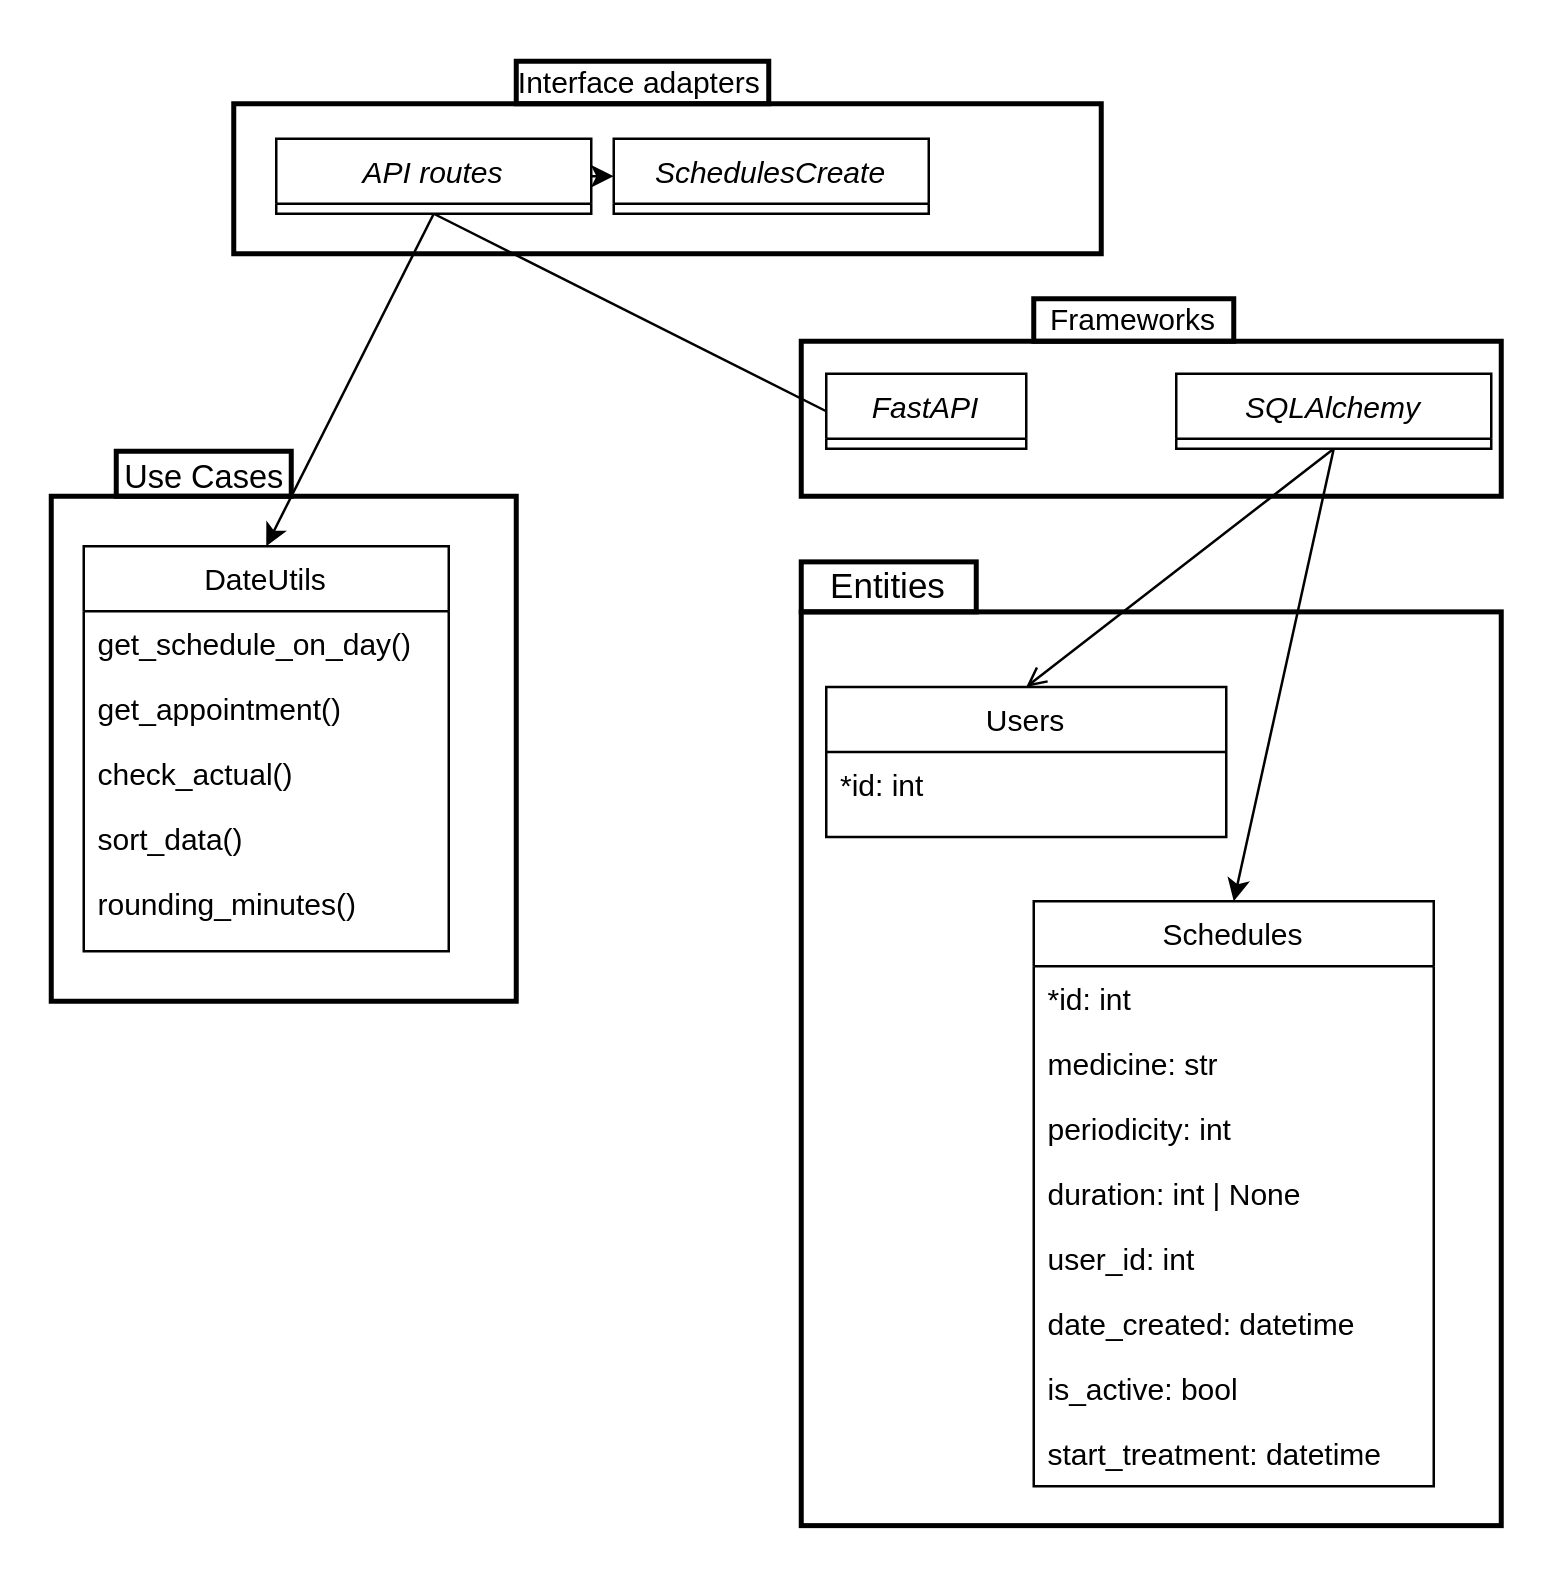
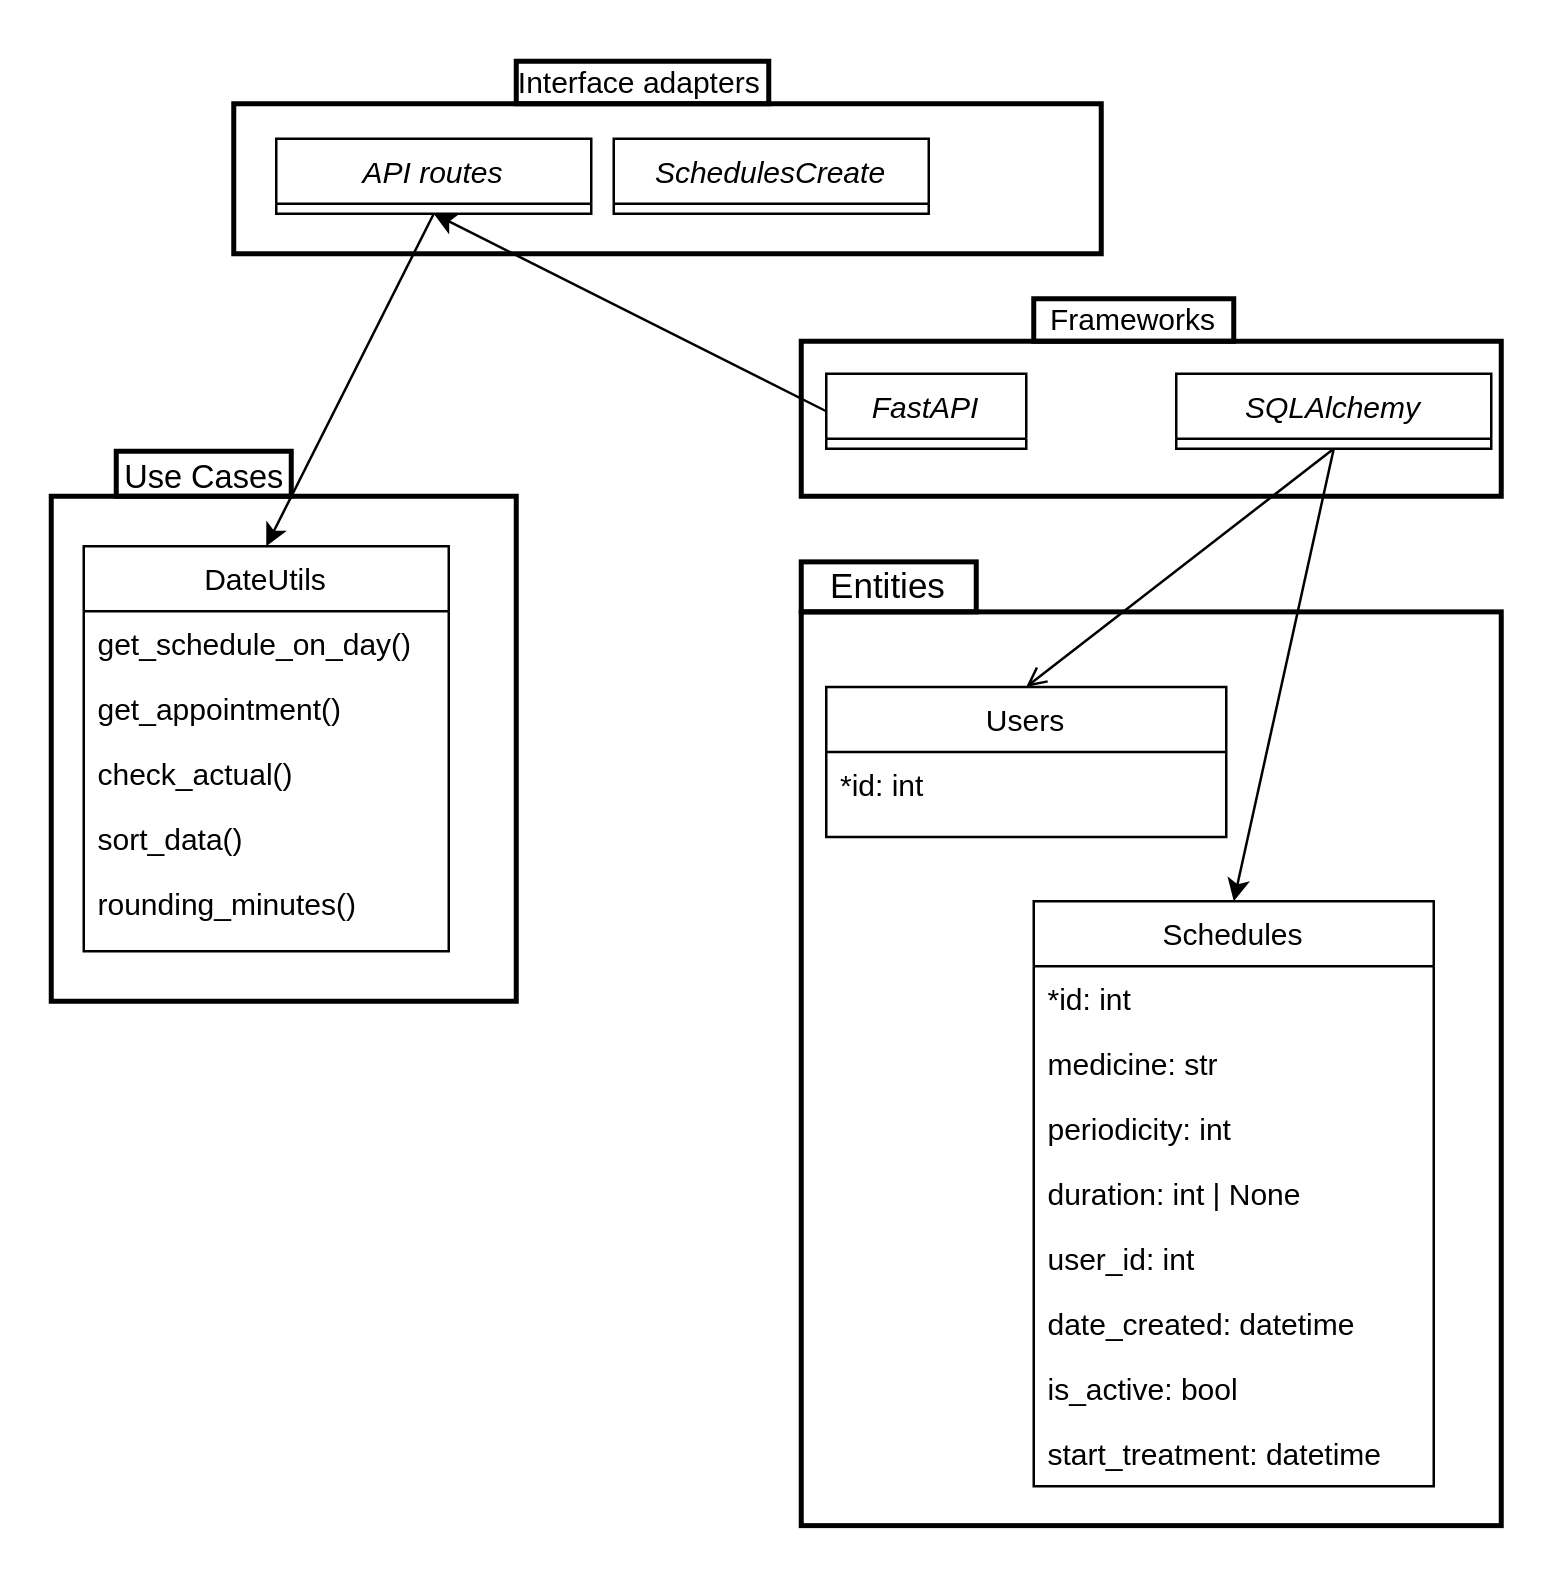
edge "API routes" -> "SchedulesCreate": removed
edge "API routes" -- "FastAPI": arrowhead none -> classic
